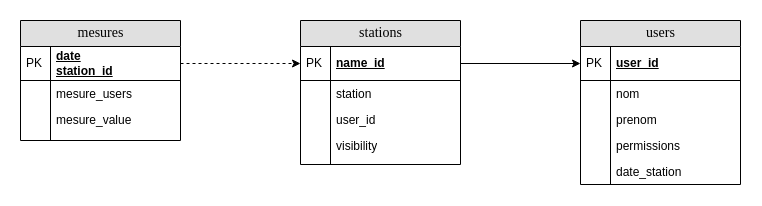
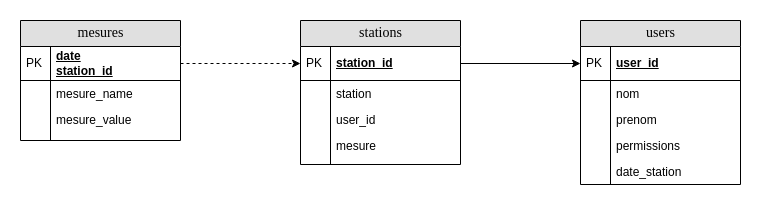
node "name_id": label "name_id" -> "station_id"
node "mesure_users": label "mesure_users" -> "mesure_name"
node "visibility": label "visibility" -> "mesure"
